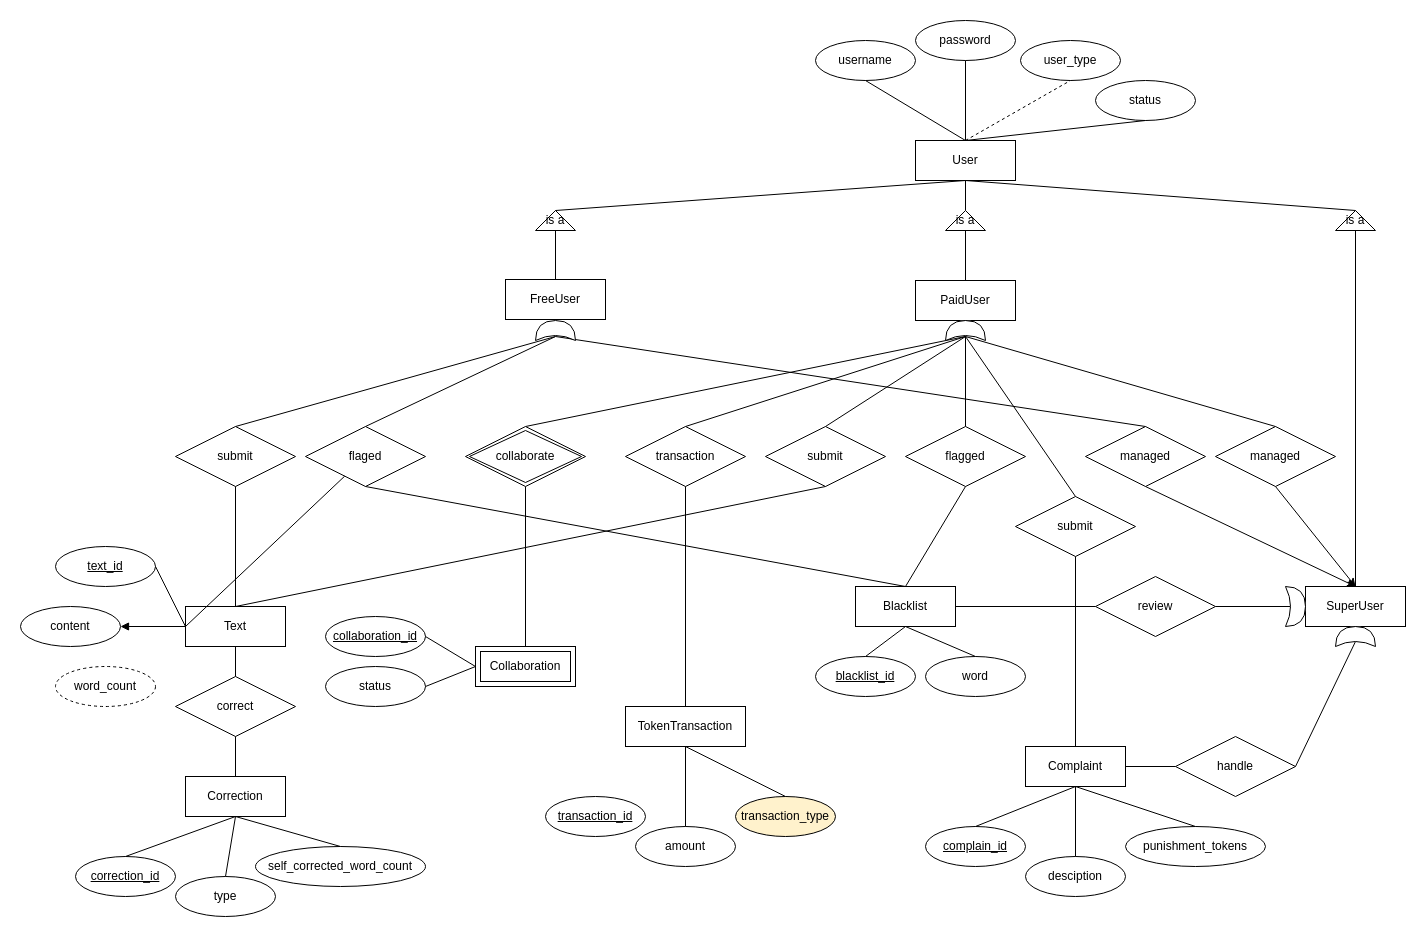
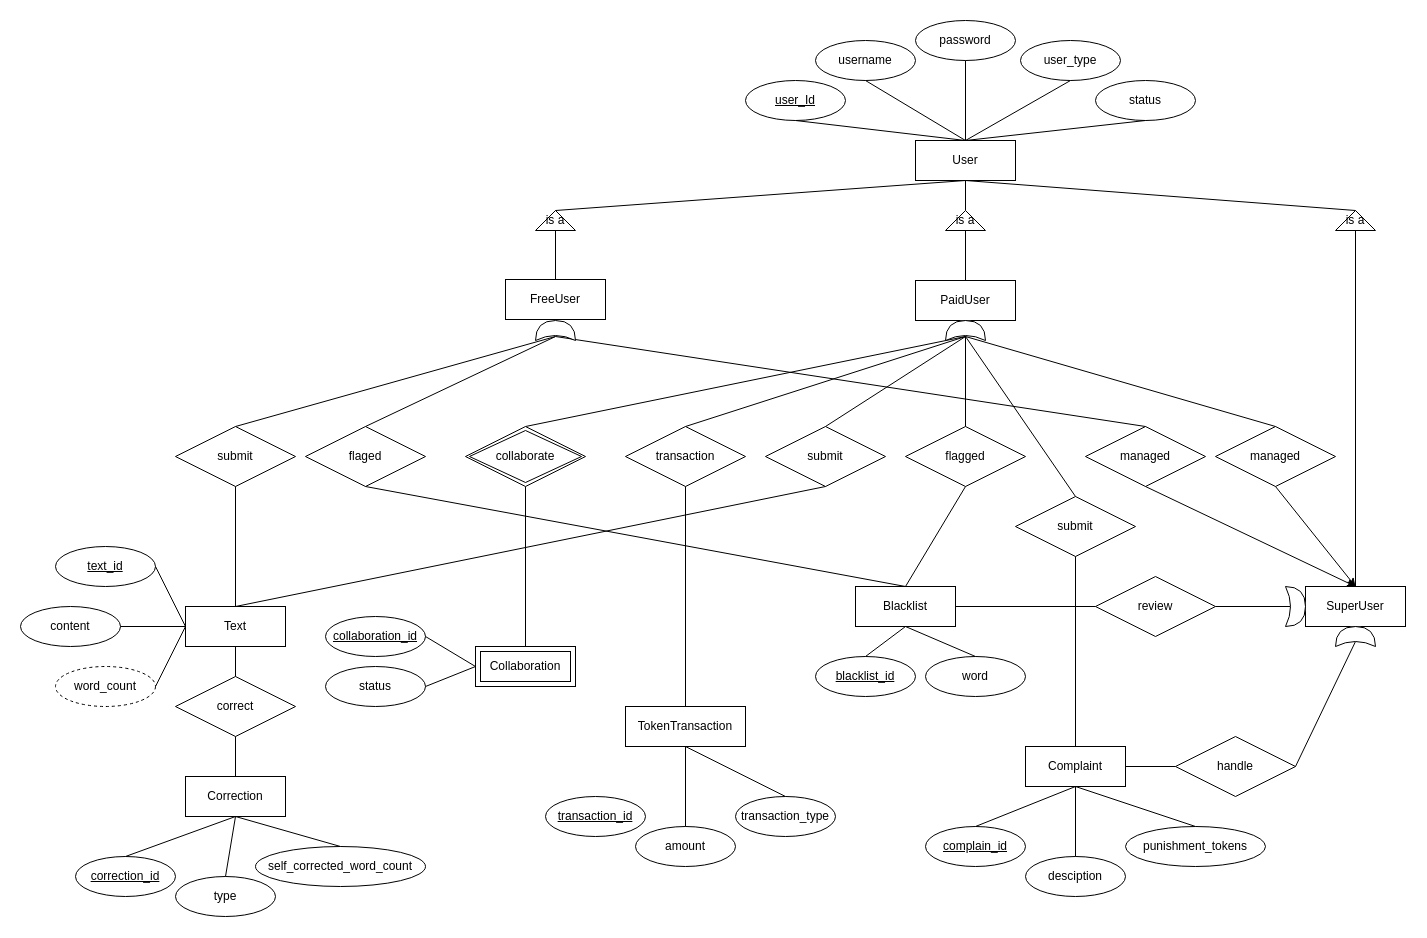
node "user_Id": added
edge "user_type" -- "User": style dashed -> solid
edge "user_Id" -- "User": added
edge "flaged" -- "Text": now "word_count" -- "Text"
edge "Text" -> "content": arrowhead block -> none
node "transaction_type": fillcolor #fff2cc -> #ffffff
